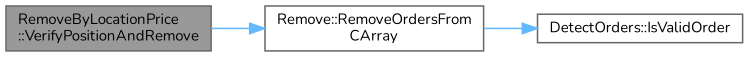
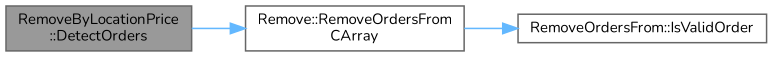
node "RemoveByLocationPrice ::VerifyPositionAndRemove": label "RemoveByLocationPrice ::VerifyPositionAndRemove" -> "RemoveByLocationPrice ::DetectOrders"
node "DetectOrders::IsValidOrder": label "DetectOrders::IsValidOrder" -> "RemoveOrdersFrom::IsValidOrder"
